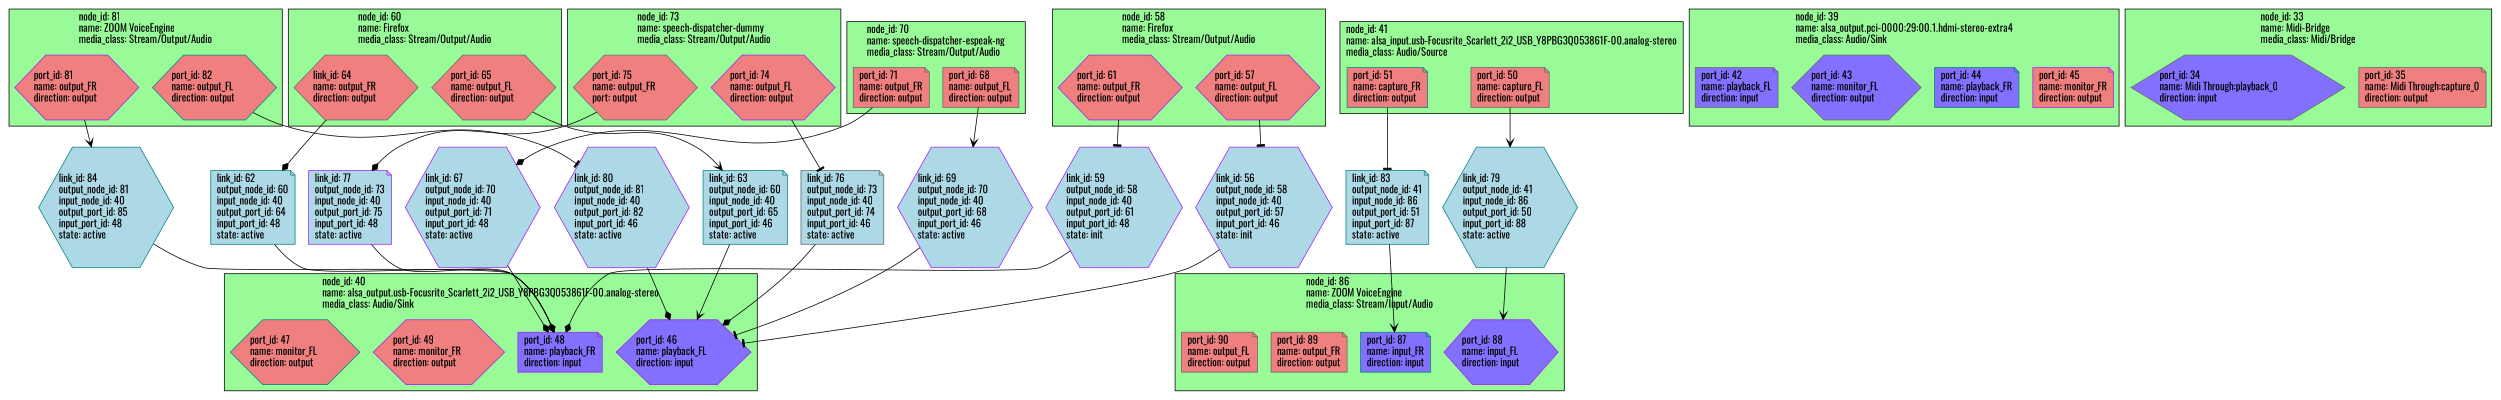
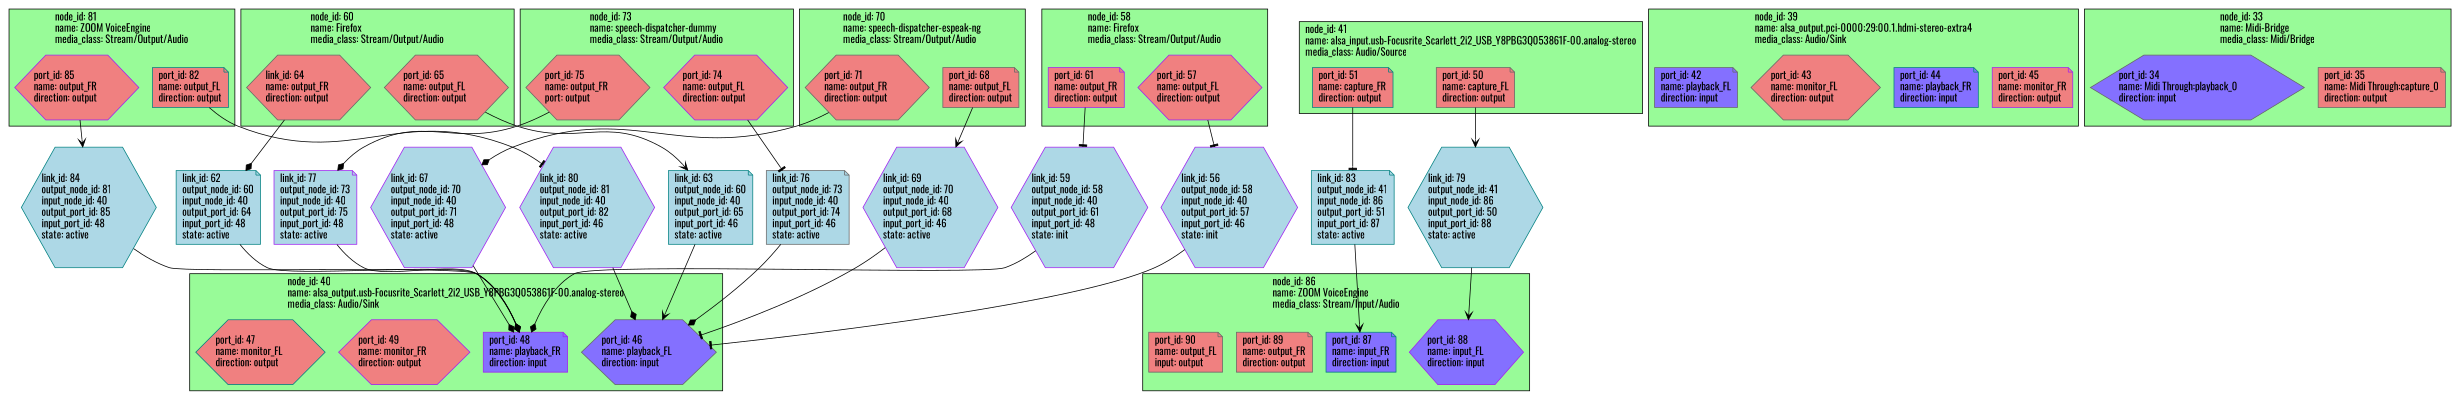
node "port_id: 81 name: output_FR direction: output": label "port_id: 81 name: output_FR direction: output" -> "port_id: 85 name: output_FR direction: output"
node "port_id: 82 name: output_FL direction: output": shape hexagon -> note
node "port_id: 71 name: output_FR direction: output": shape note -> hexagon
node "port_id: 61 name: output_FR direction: output": shape hexagon -> note
node "port_id: 43 name: monitor_FL direction: output": fillcolor lightslateblue -> lightcoral
node "port_id: 46 name: playback_FL direction: input": color purple -> gray40
node "port_id: 90 name: output_FL direction: output": label "port_id: 90 name: output_FL direction: output" -> "port_id: 90 name: output_FL input: output"
